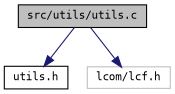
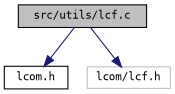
node "src/utils/utils.c": label "src/utils/utils.c" -> "src/utils/lcf.c"
node "utils.h": label "utils.h" -> "lcom.h"
